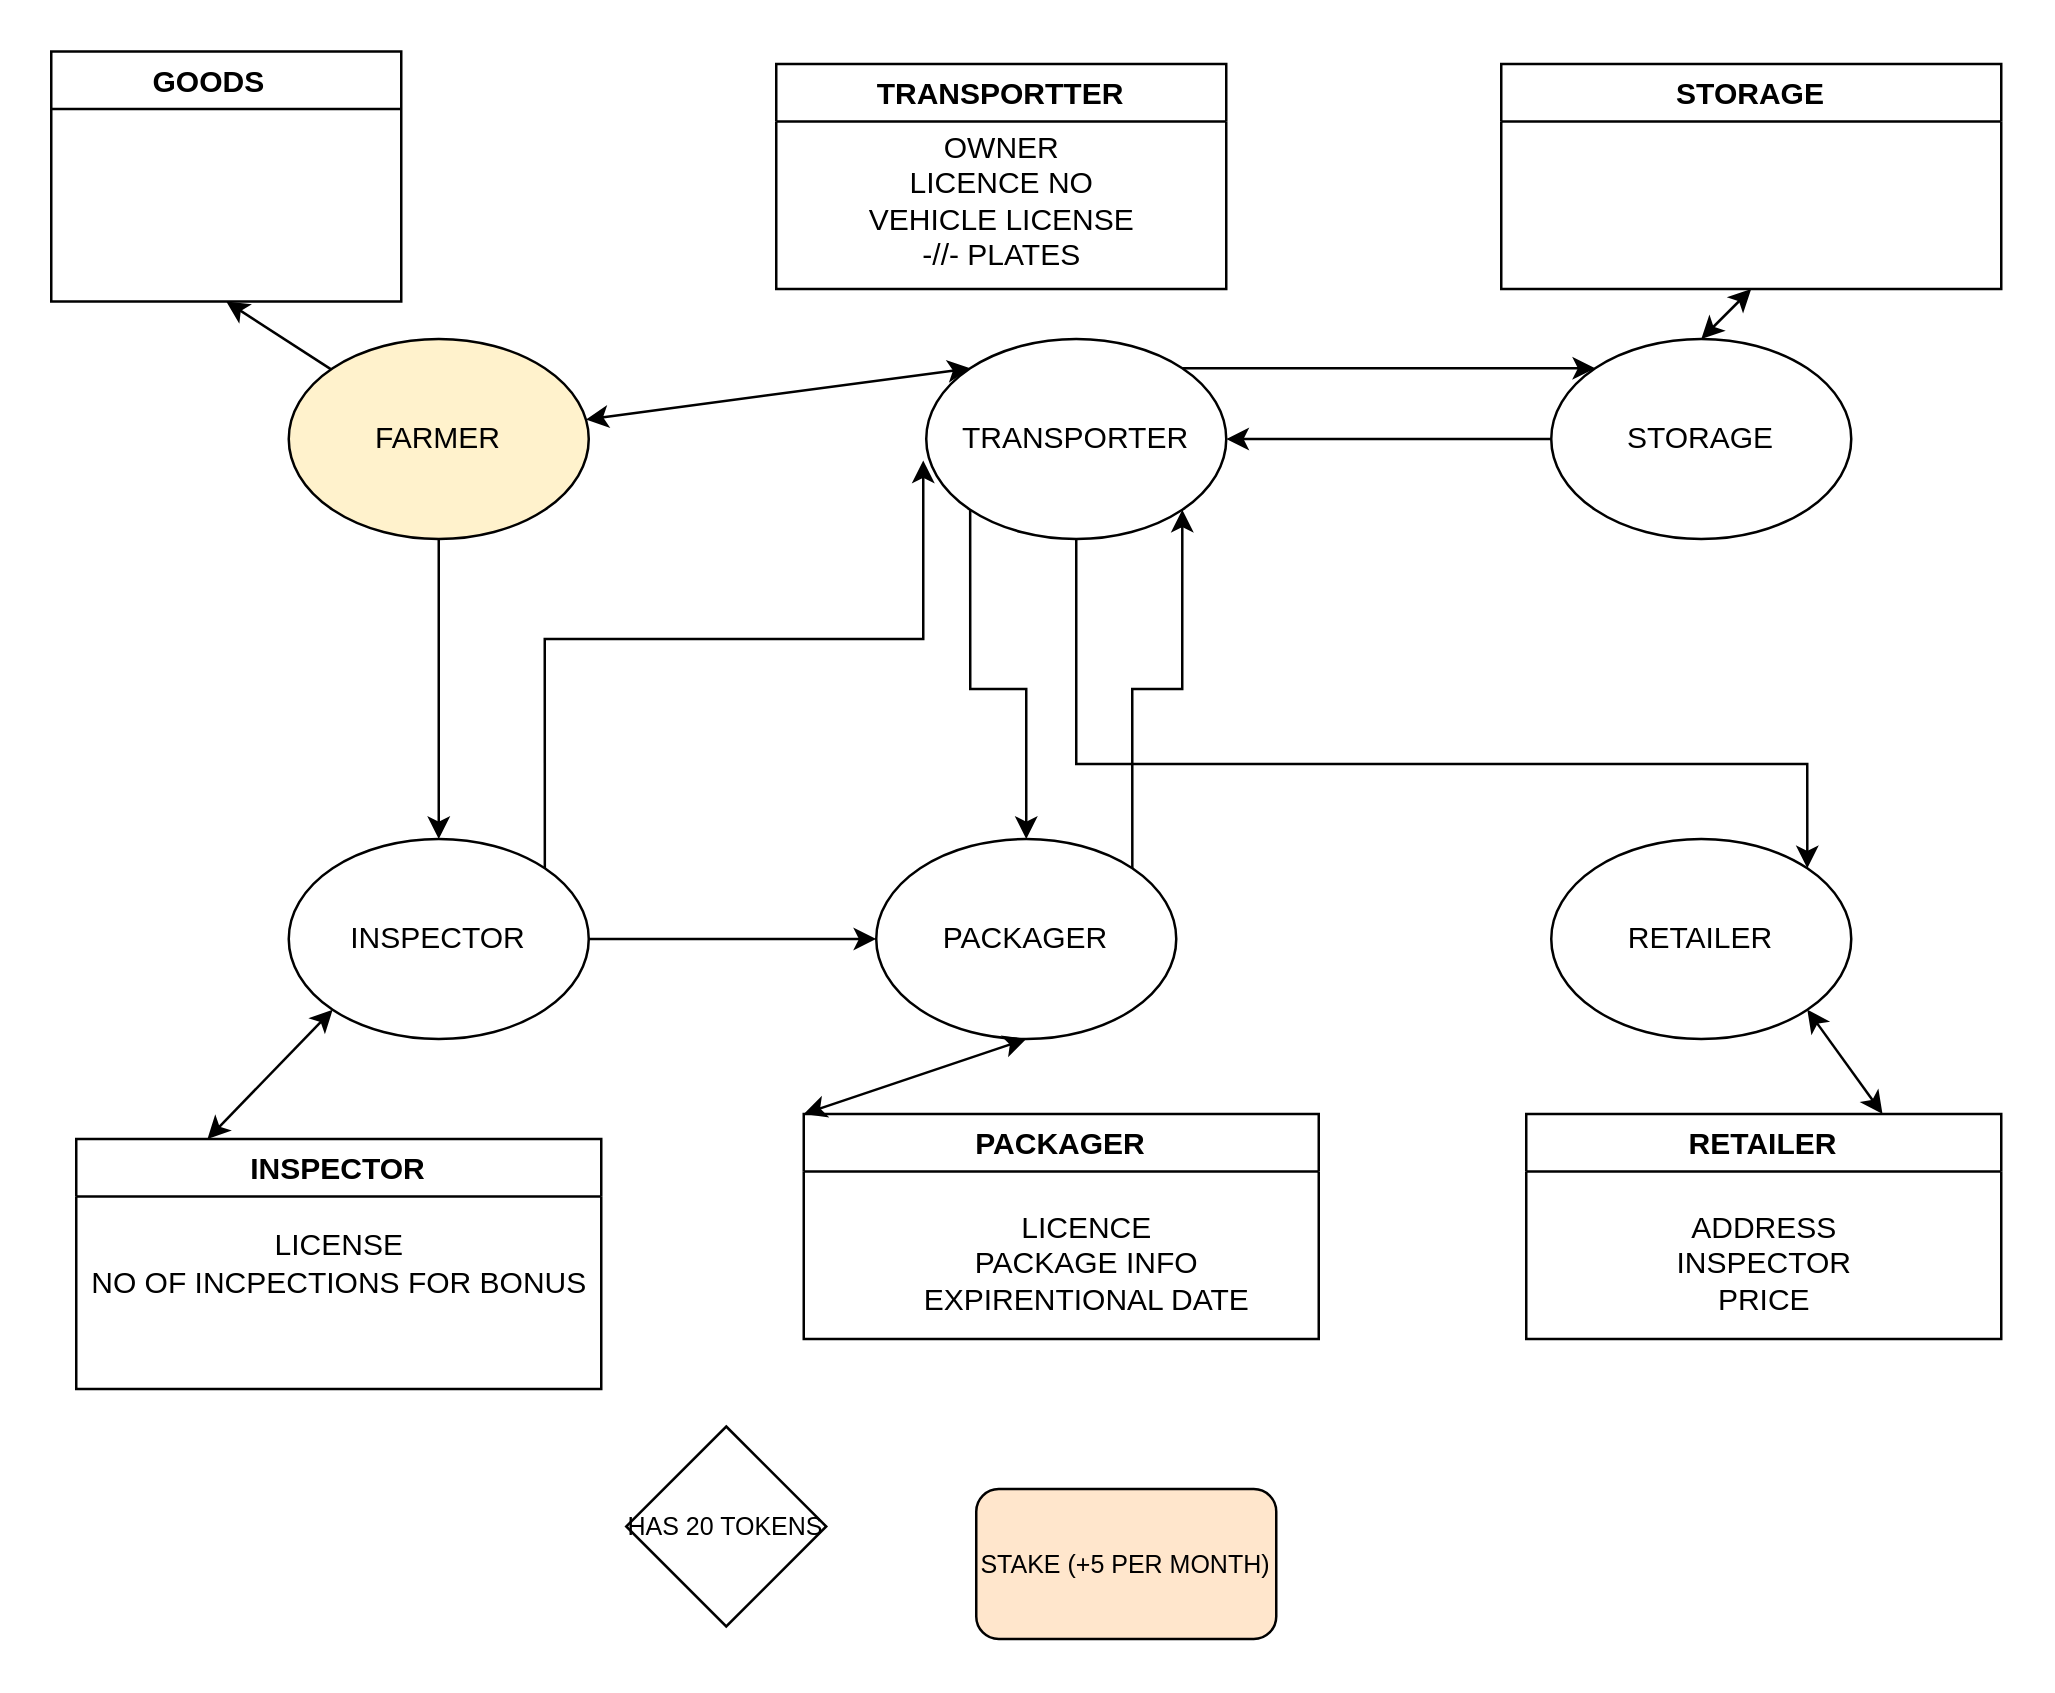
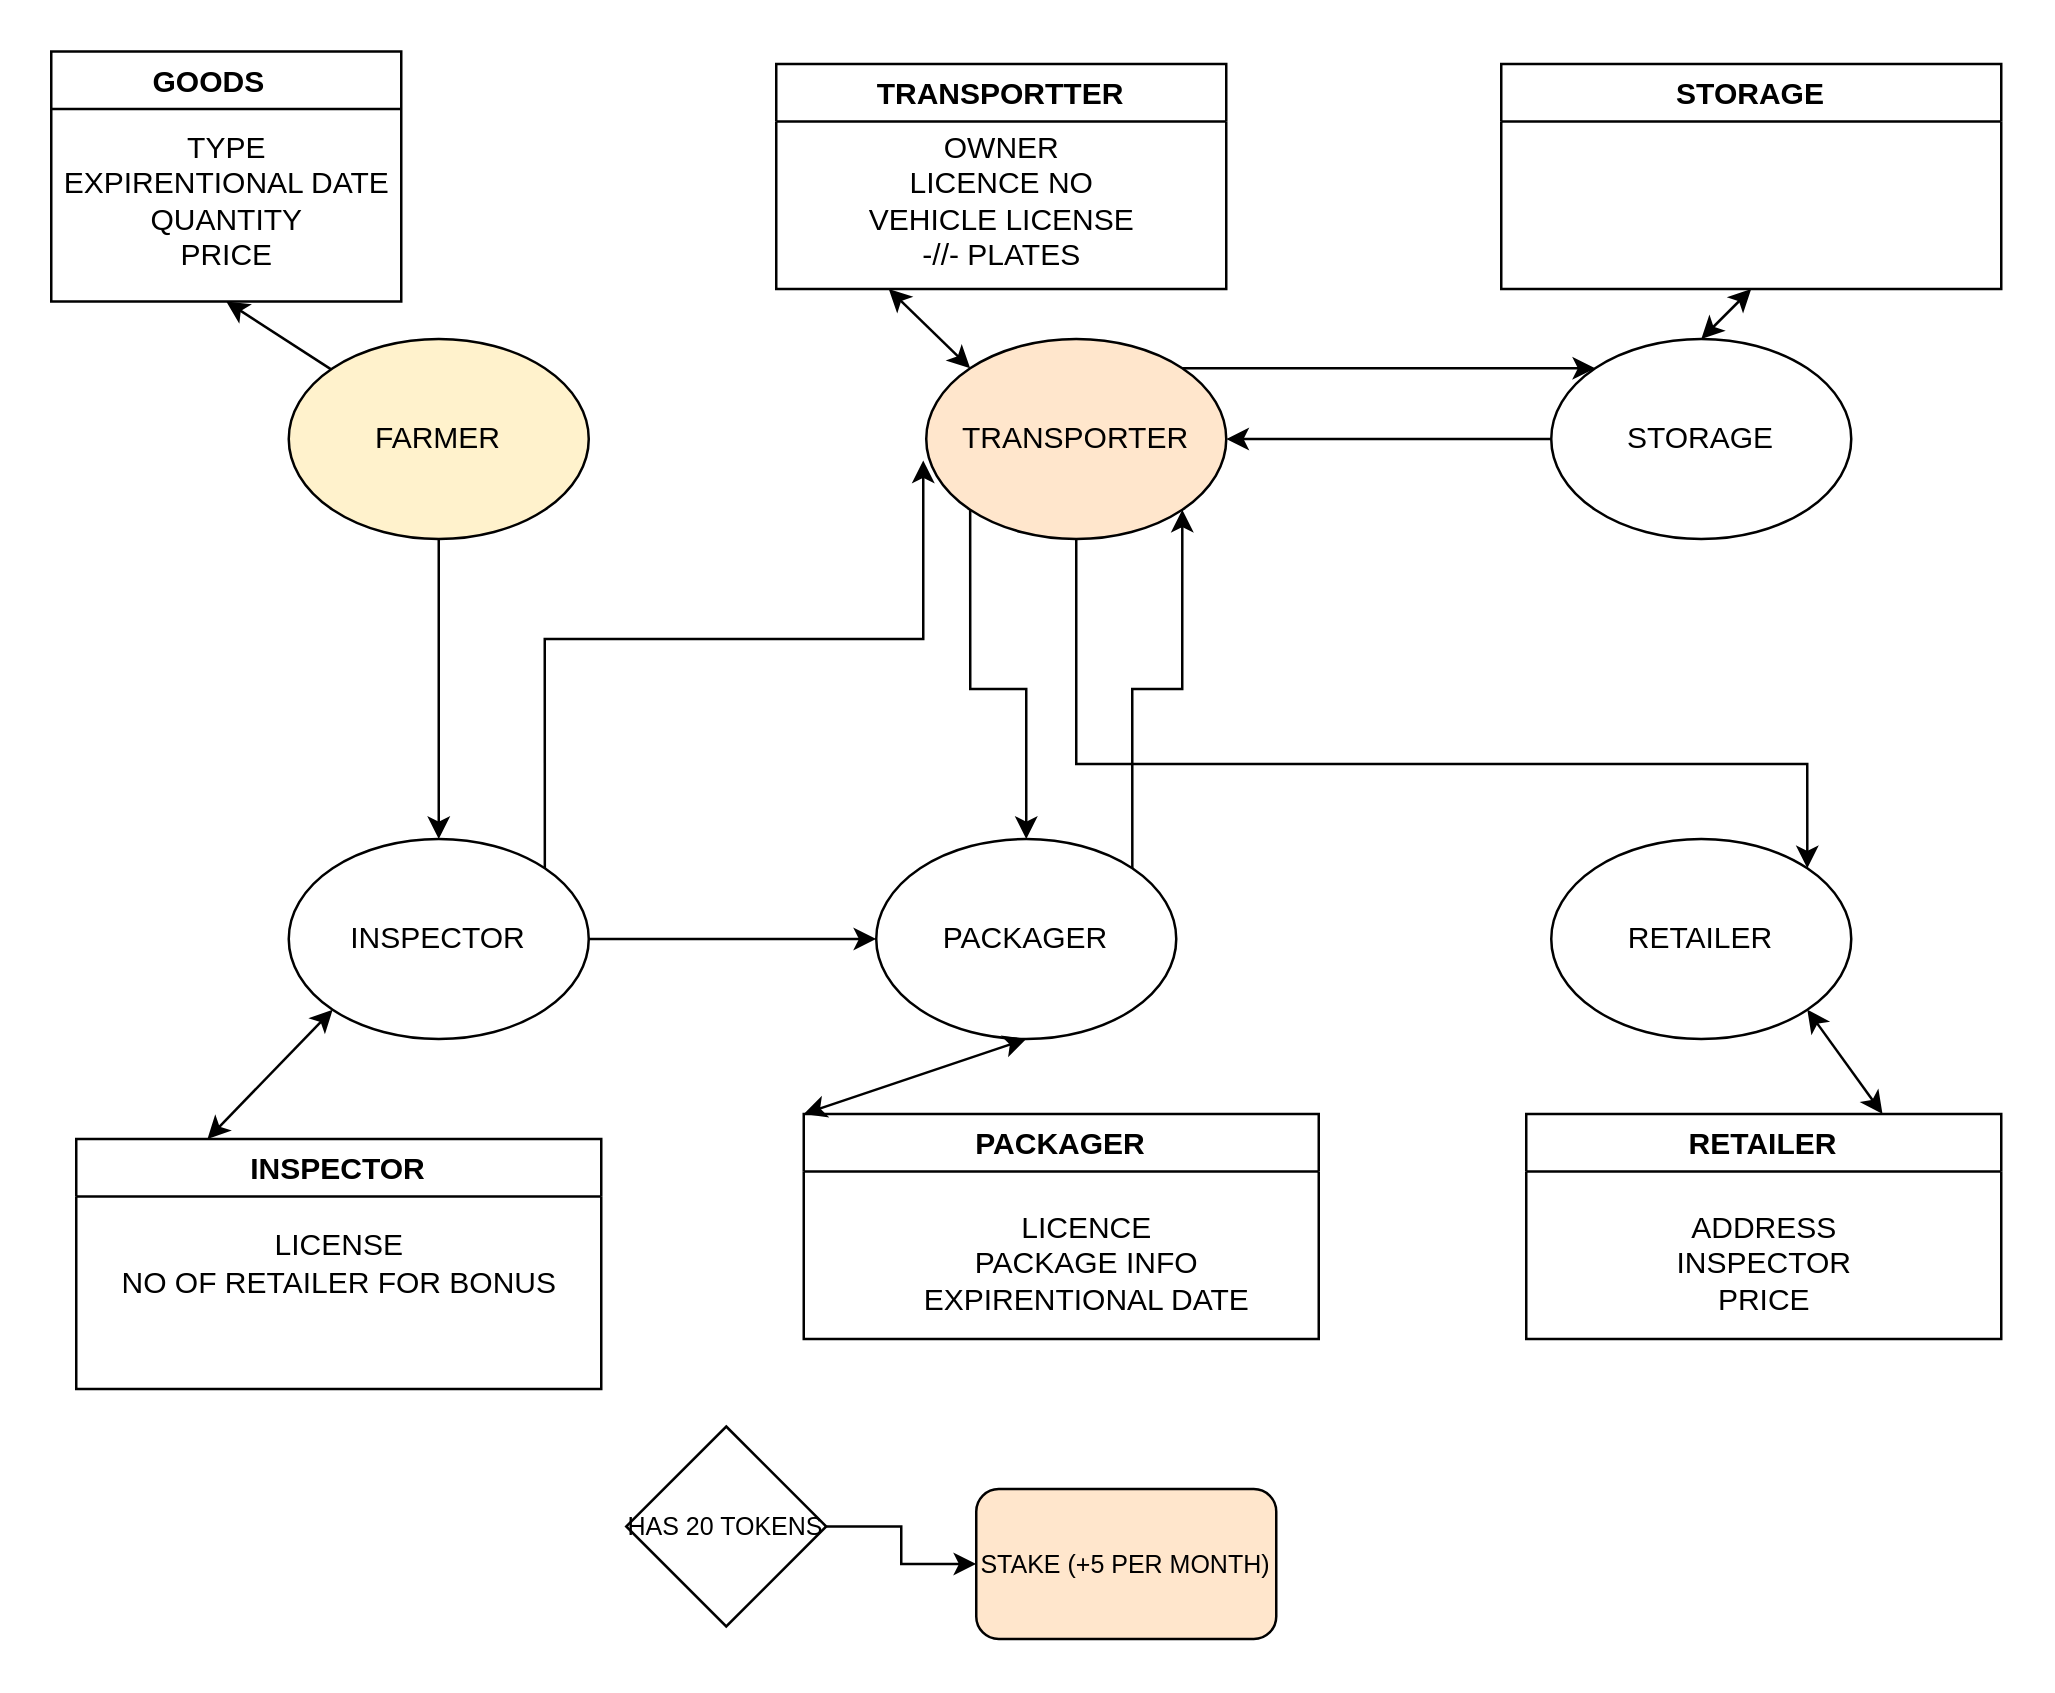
node "TYPE EXPIRENTIONAL DATE QUANTITY PRICE": added
edge "FARMER" -- "TRANSPORTER": now "TRANSPORTTER" -- "TRANSPORTER"
node "TRANSPORTER": fillcolor #ffffff -> #ffe6cc
node "LICENSE NO OF INCPECTIONS FOR BONUS": label "LICENSE NO OF INCPECTIONS FOR BONUS" -> "LICENSE NO OF RETAILER FOR BONUS"
edge "HAS 20 TOKENS" -> "STAKE (+5 PER MONTH)": added
